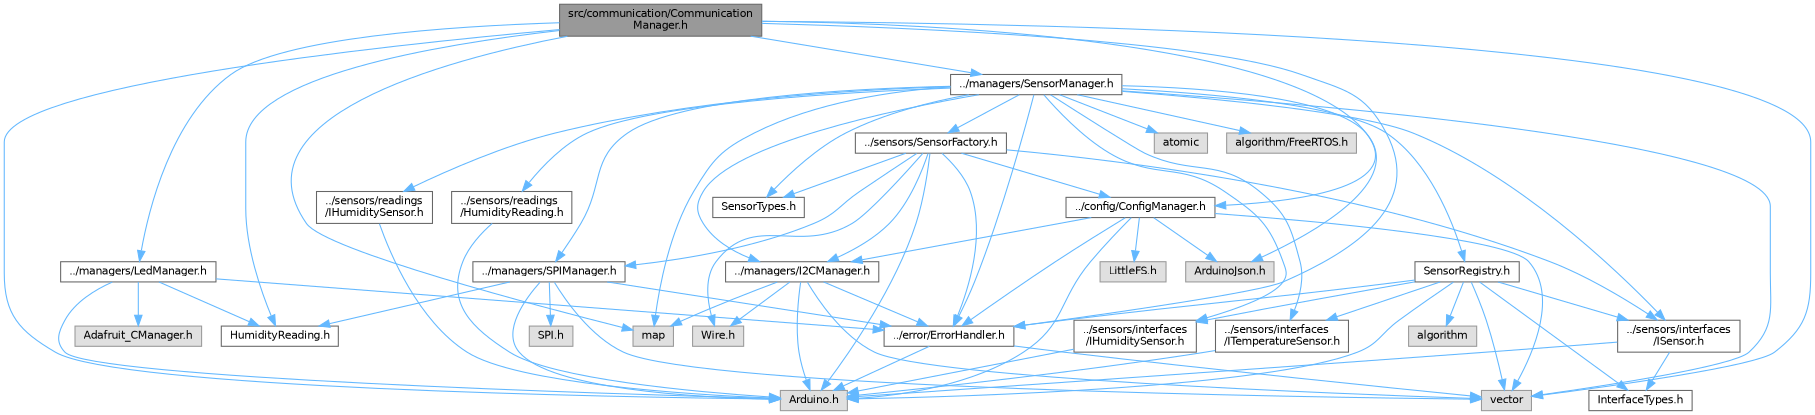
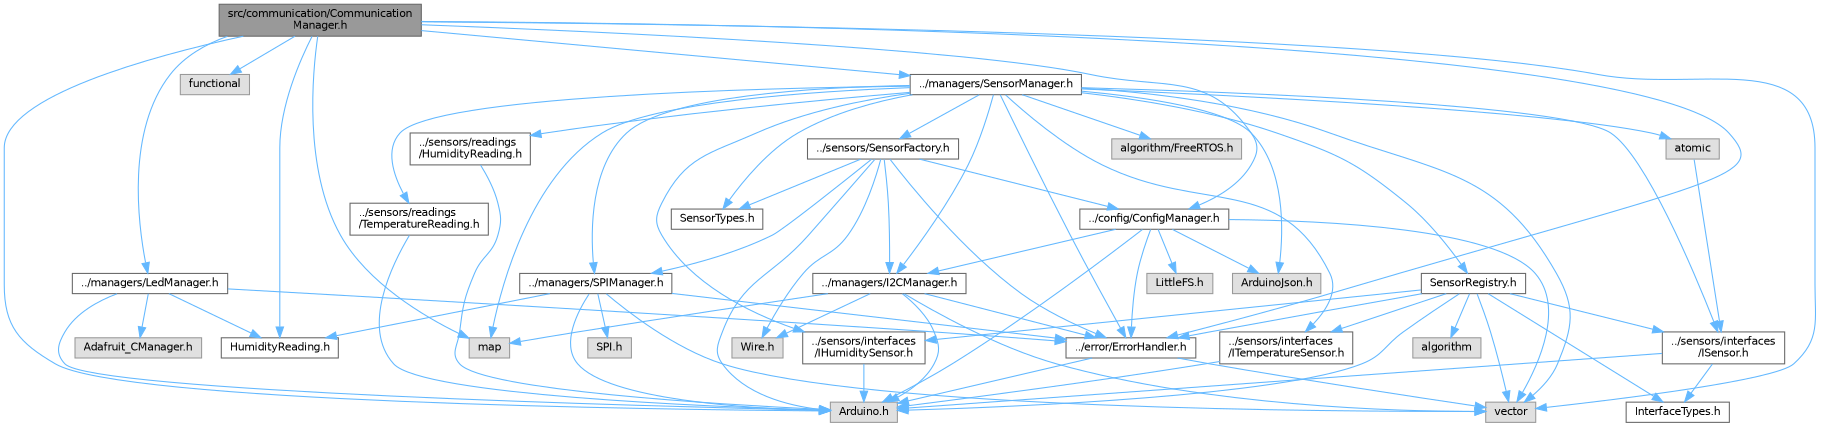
node "functional": added
edge "../sensors/SensorFactory.h" -> "../sensors/interfaces /ISensor.h": now "atomic" -> "../sensors/interfaces /ISensor.h"
node "../sensors/readings /IHumiditySensor.h": label "../sensors/readings /IHumiditySensor.h" -> "../sensors/readings /TemperatureReading.h"
